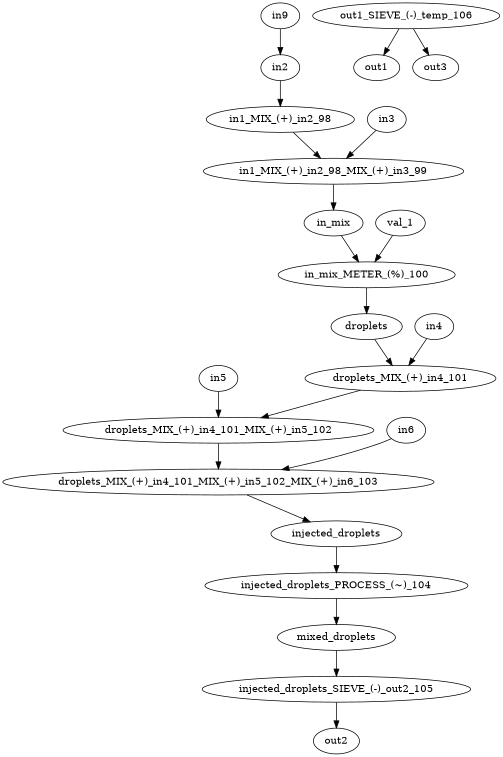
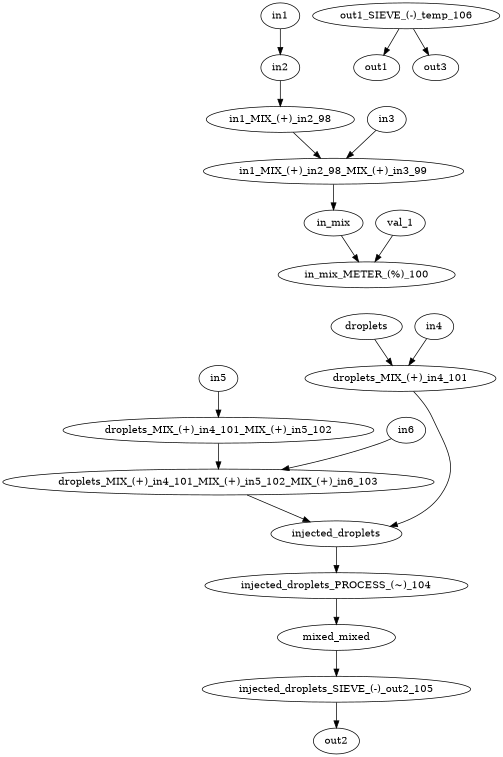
node "in9": label "in9" -> "in1"
edge "in_mix_METER_(%)_100" -> "droplets": removed
edge "droplets_MIX_(+)_in4_101" -> "droplets_MIX_(+)_in4_101_MIX_(+)_in5_102": now "droplets_MIX_(+)_in4_101" -> "injected_droplets"
node "mixed_droplets": label "mixed_droplets" -> "mixed_mixed"
